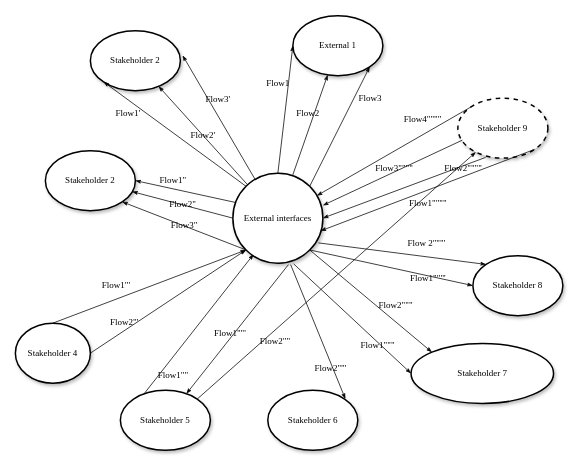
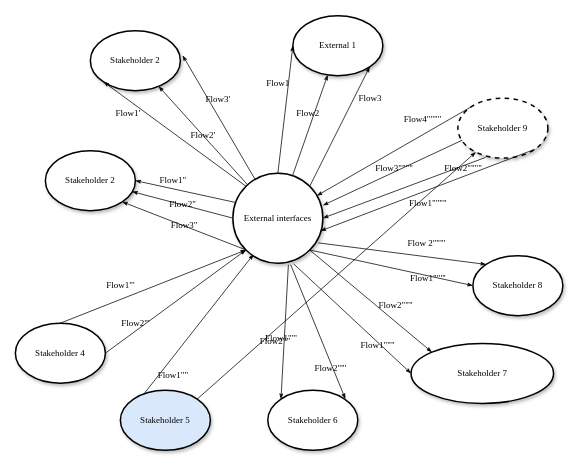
edge "External interfaces" -> "Stakeholder 5": now "External interfaces" -> "Stakeholder 6"
node "Stakeholder 4": size 75x60 -> 90x60
node "Stakeholder 5": fillcolor #ffffff -> #dae8fc
